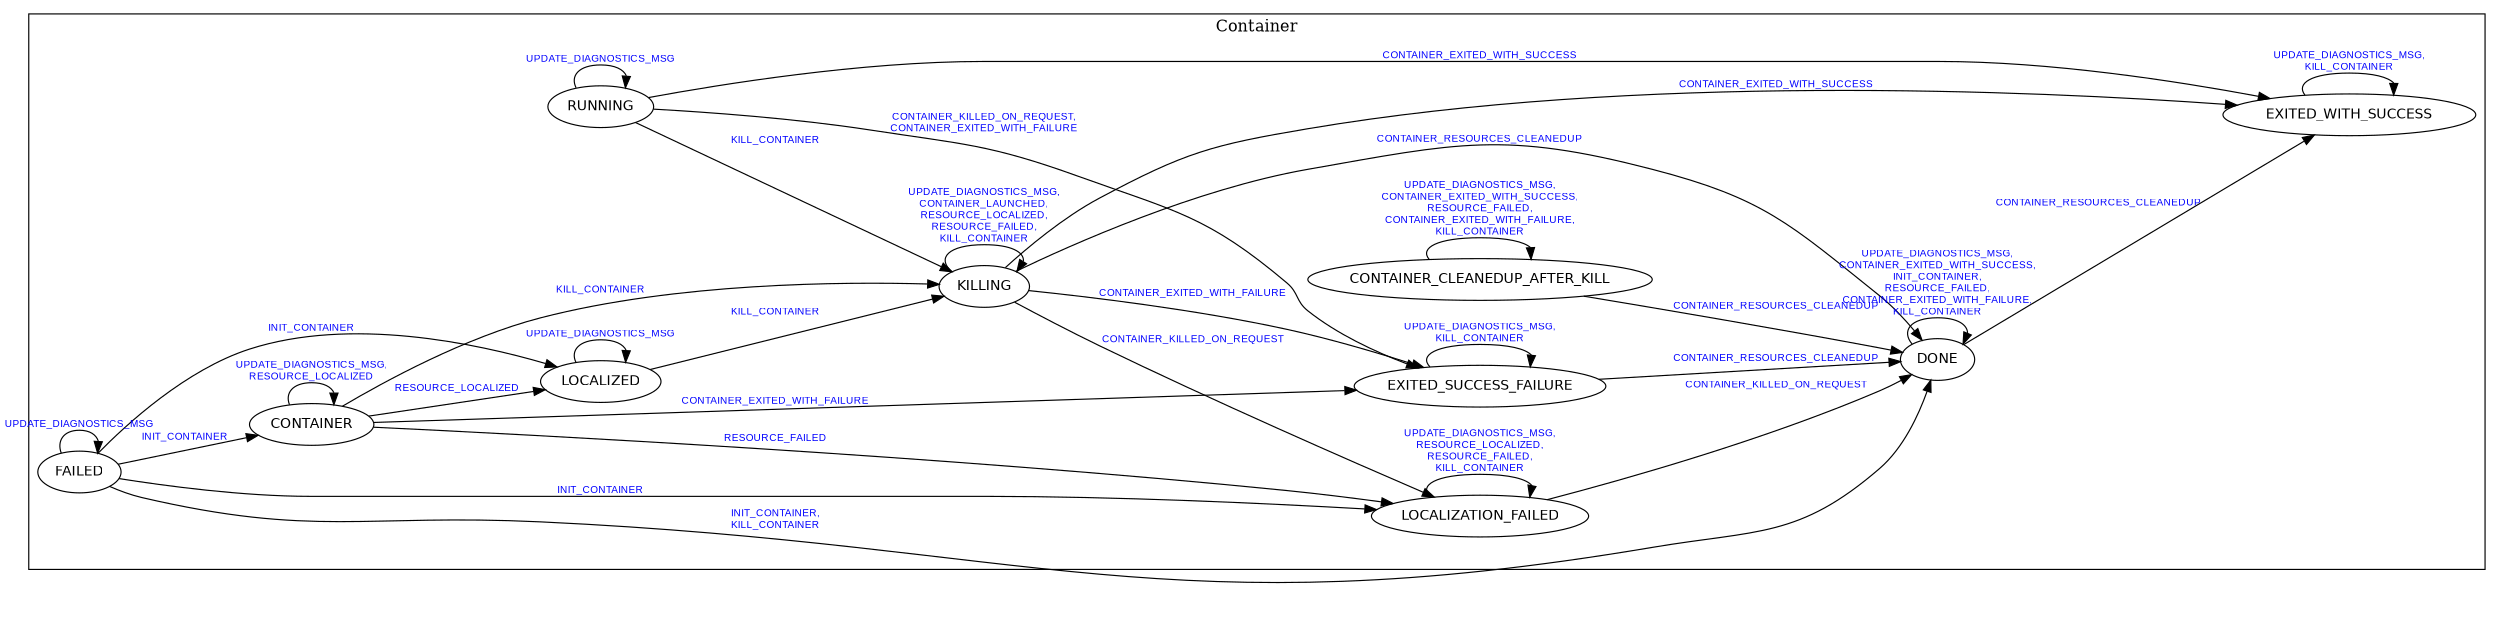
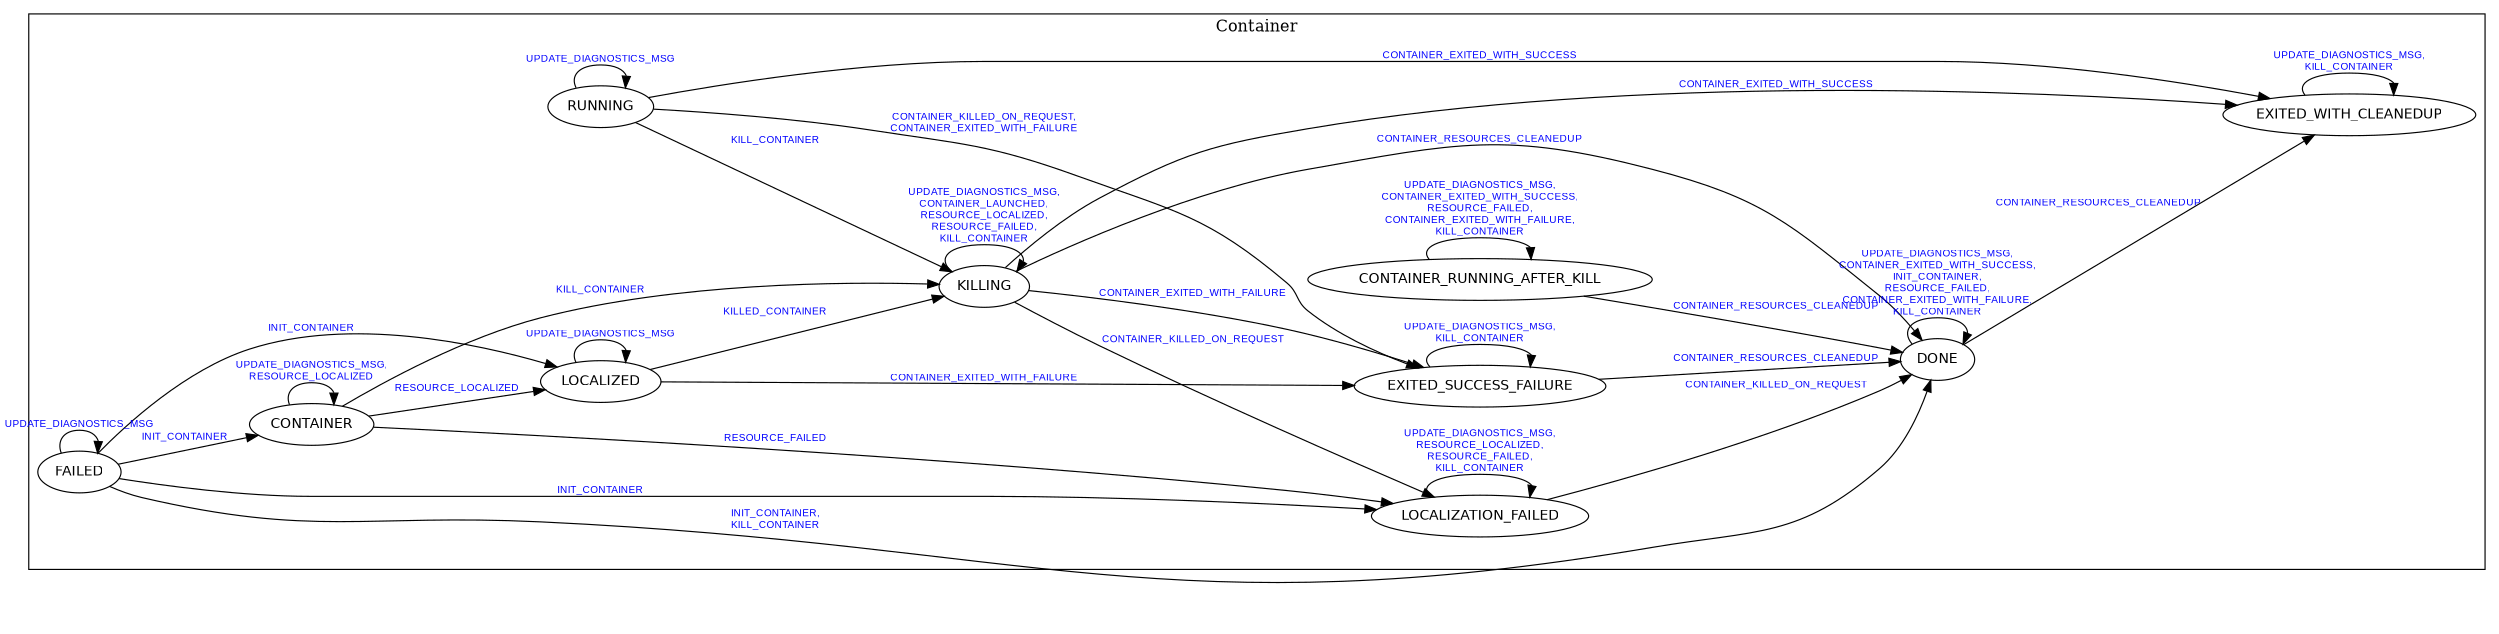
node "EXITED_WITH_SUCCESS": label "EXITED_WITH_SUCCESS" -> "EXITED_WITH_CLEANEDUP"
node "CONTAINER_CLEANEDUP_AFTER_KILL": label "CONTAINER_CLEANEDUP_AFTER_KILL" -> "CONTAINER_RUNNING_AFTER_KILL"
edge "LOCALIZED" -> "KILLING": label "KILL_CONTAINER" -> "KILLED_CONTAINER"
edge "CONTAINER" -> "EXITED_SUCCESS_FAILURE": now "LOCALIZED" -> "EXITED_SUCCESS_FAILURE"
